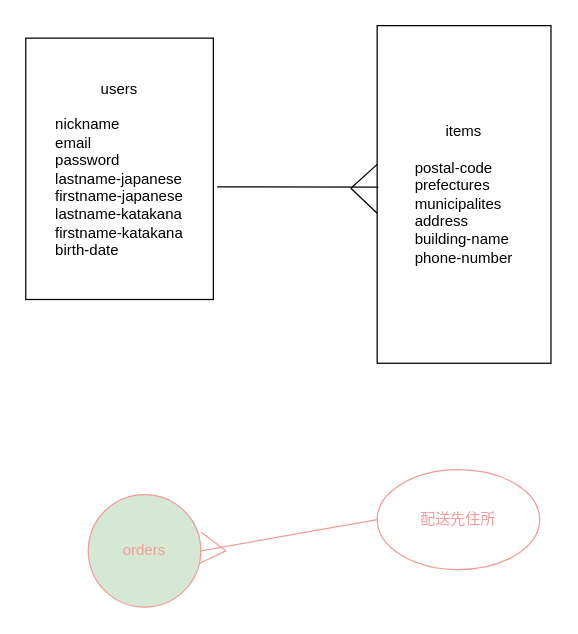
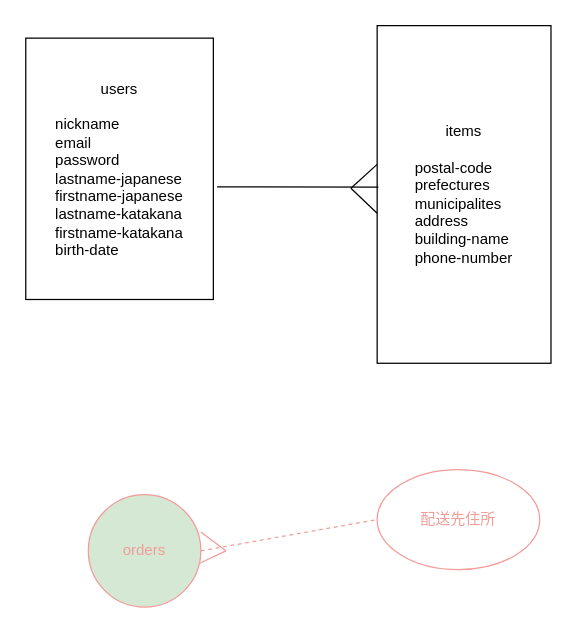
edge "配送先住所" -- "orders": style solid -> dashed
